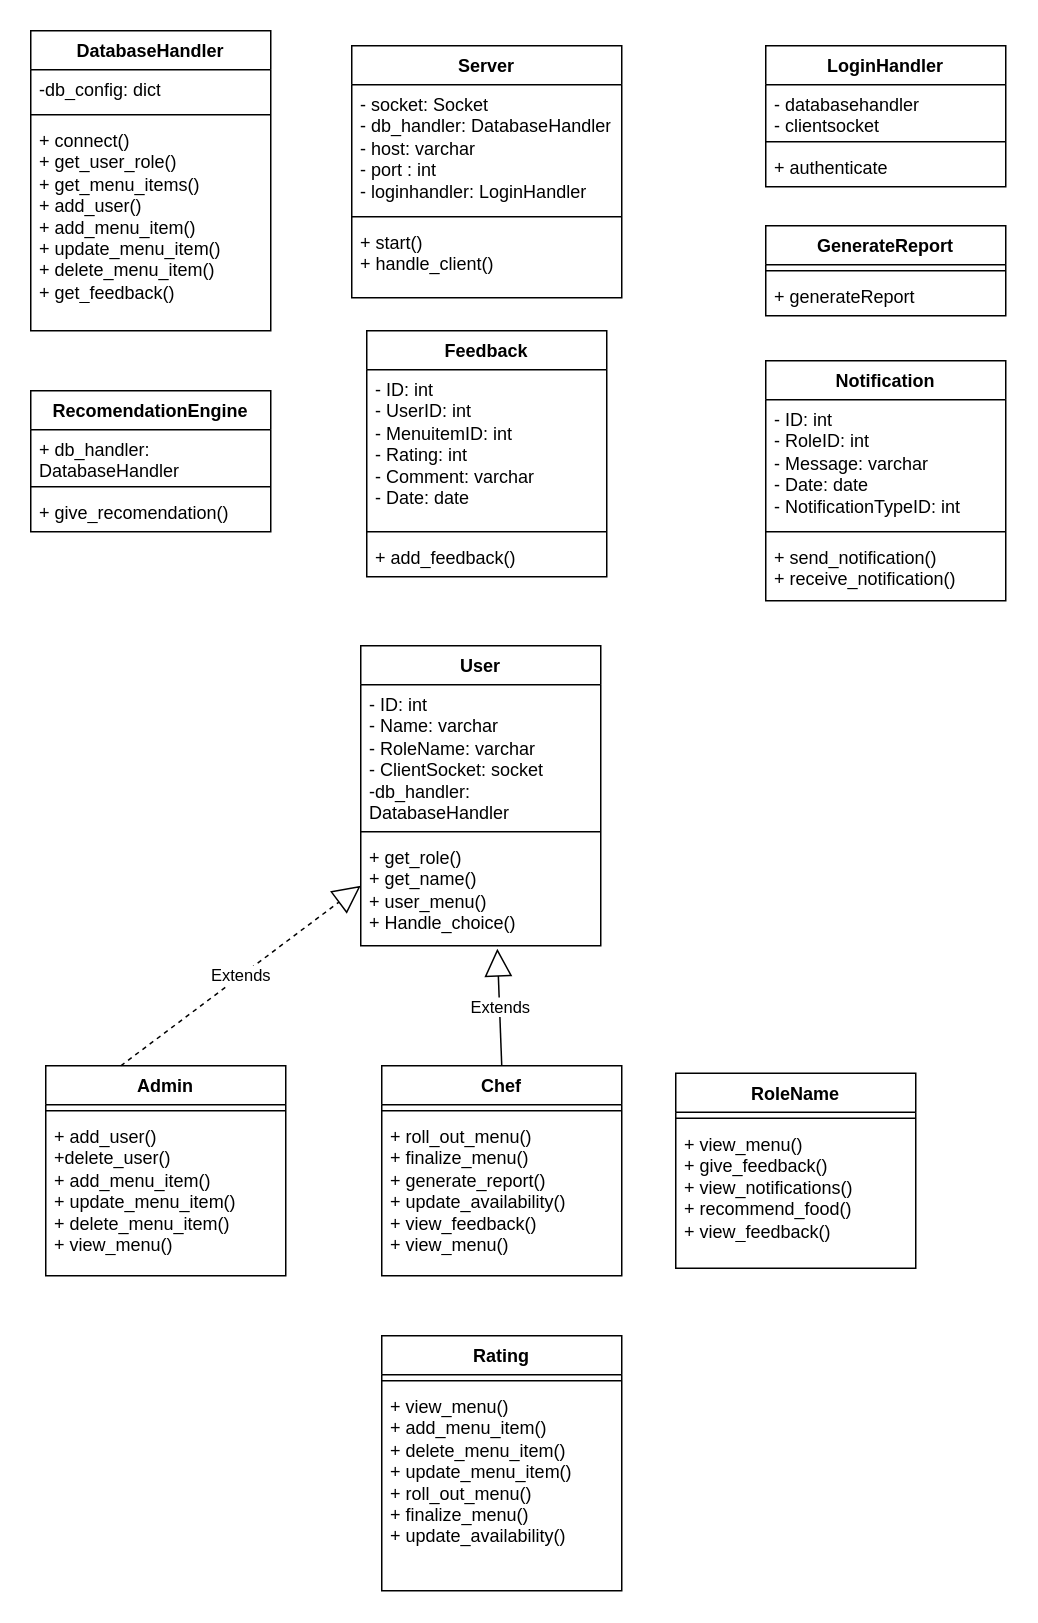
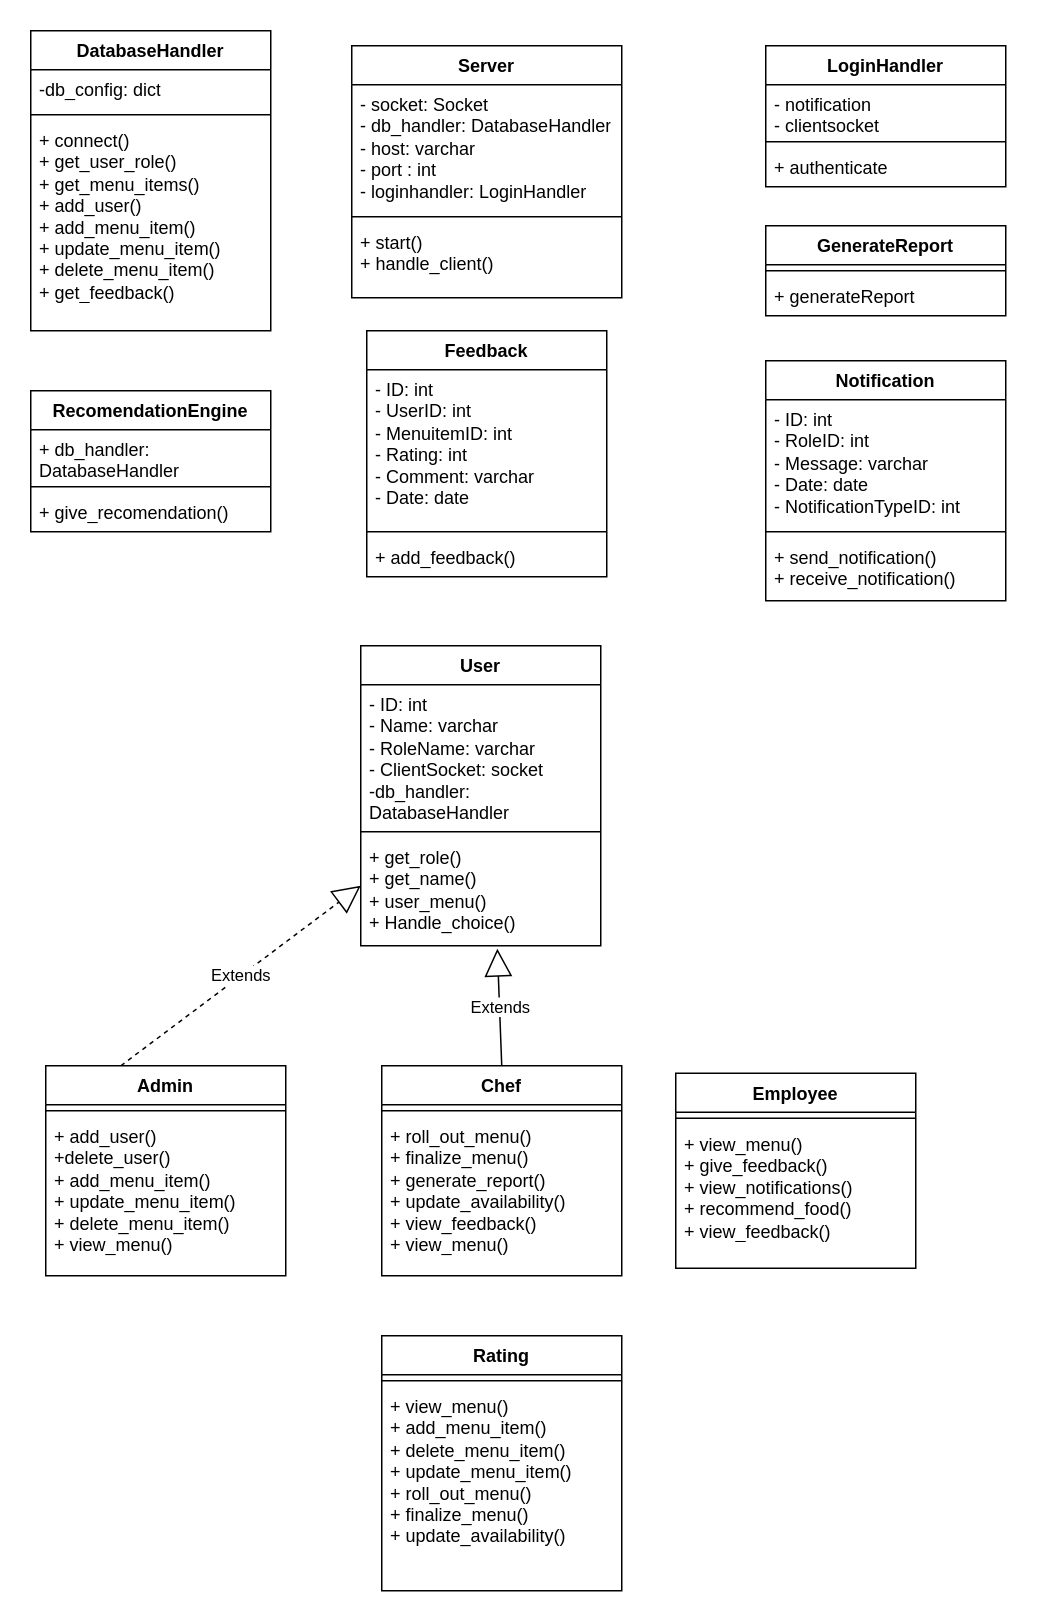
node "- databasehandler - clientsocket": label "- databasehandler - clientsocket" -> "- notification - clientsocket"
node "RoleName": label "RoleName" -> "Employee"
